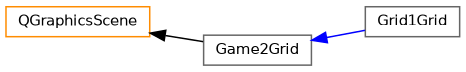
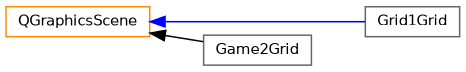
edge "Grid1Grid" -> "Game2Grid": now "Grid1Grid" -> "QGraphicsScene"
